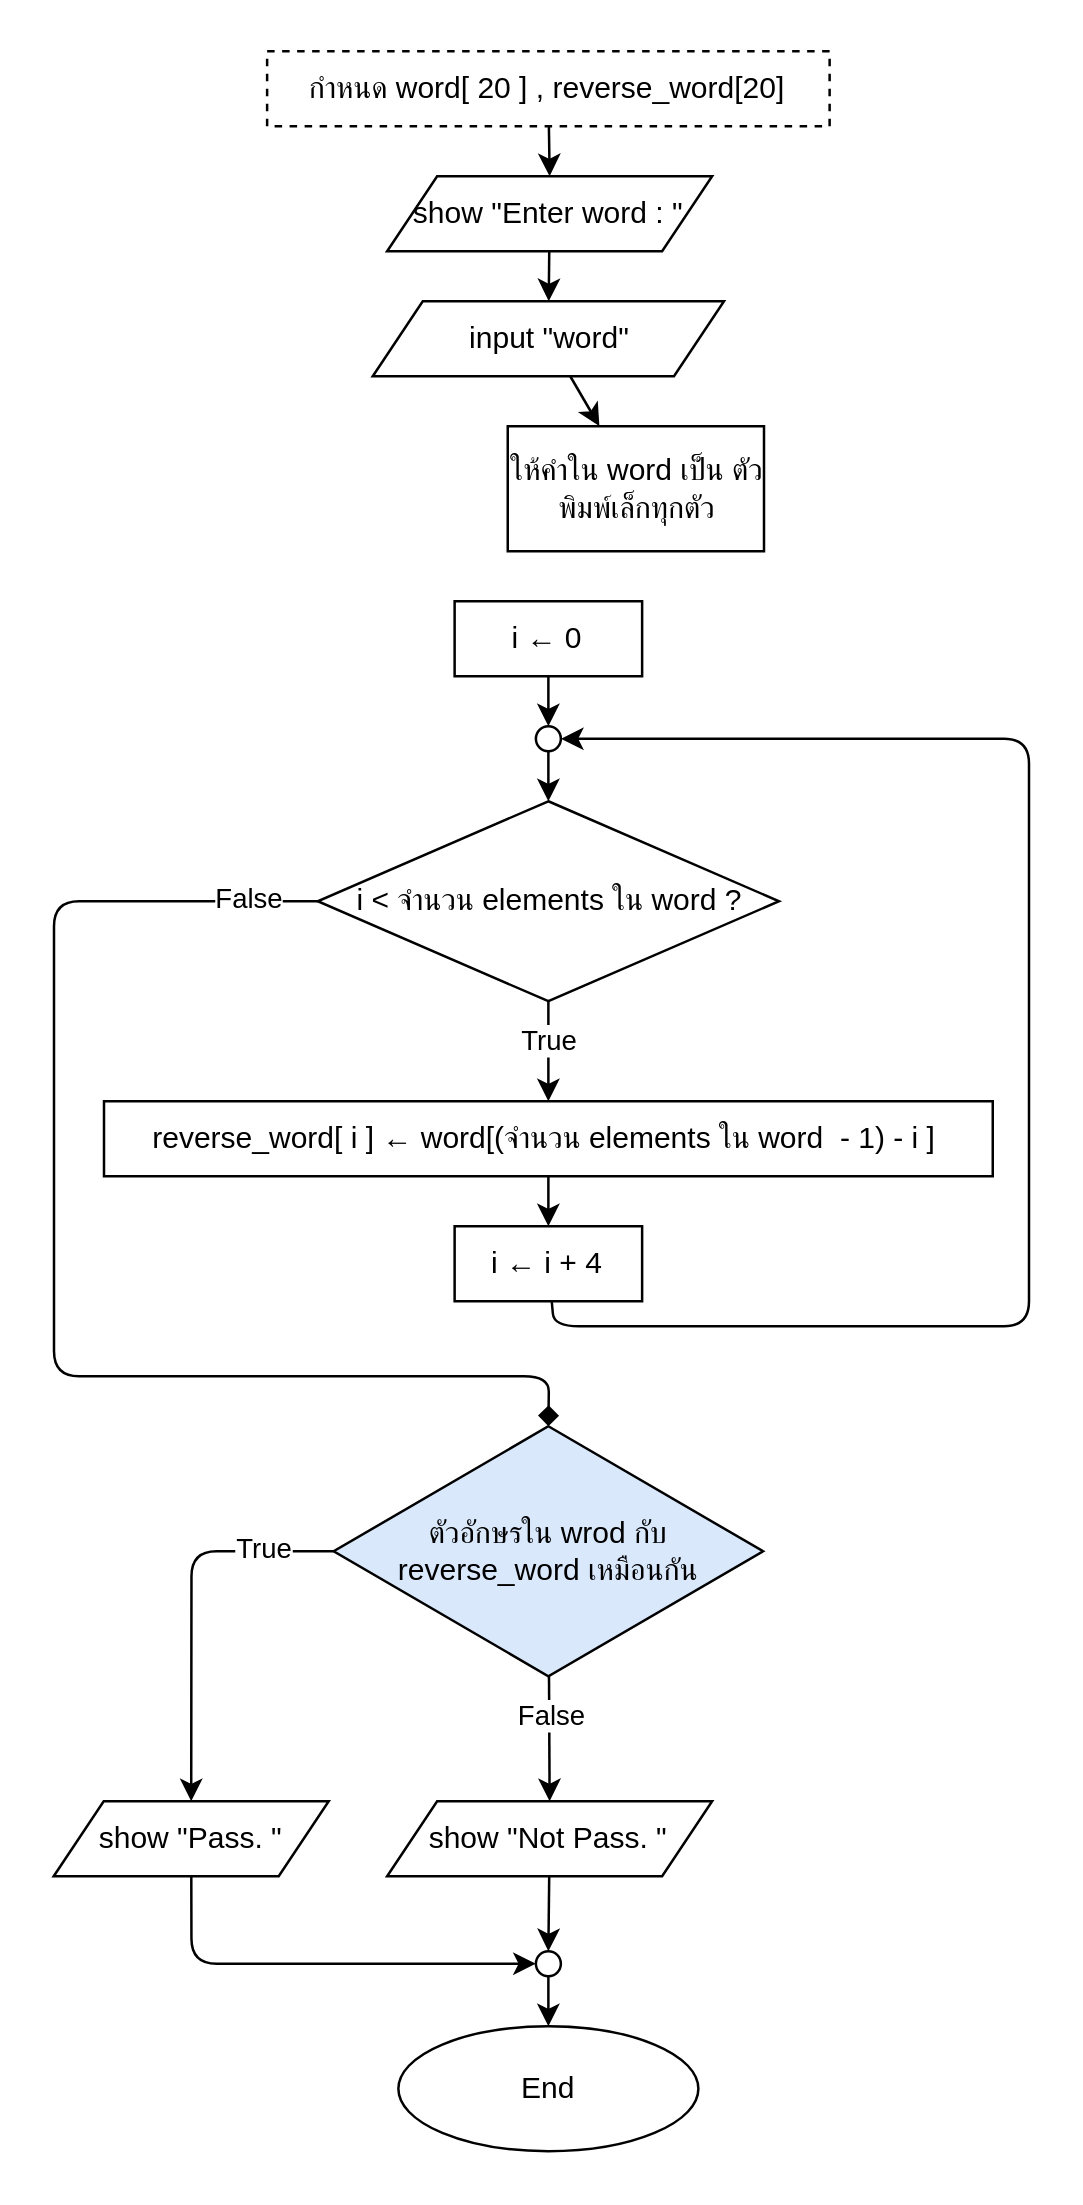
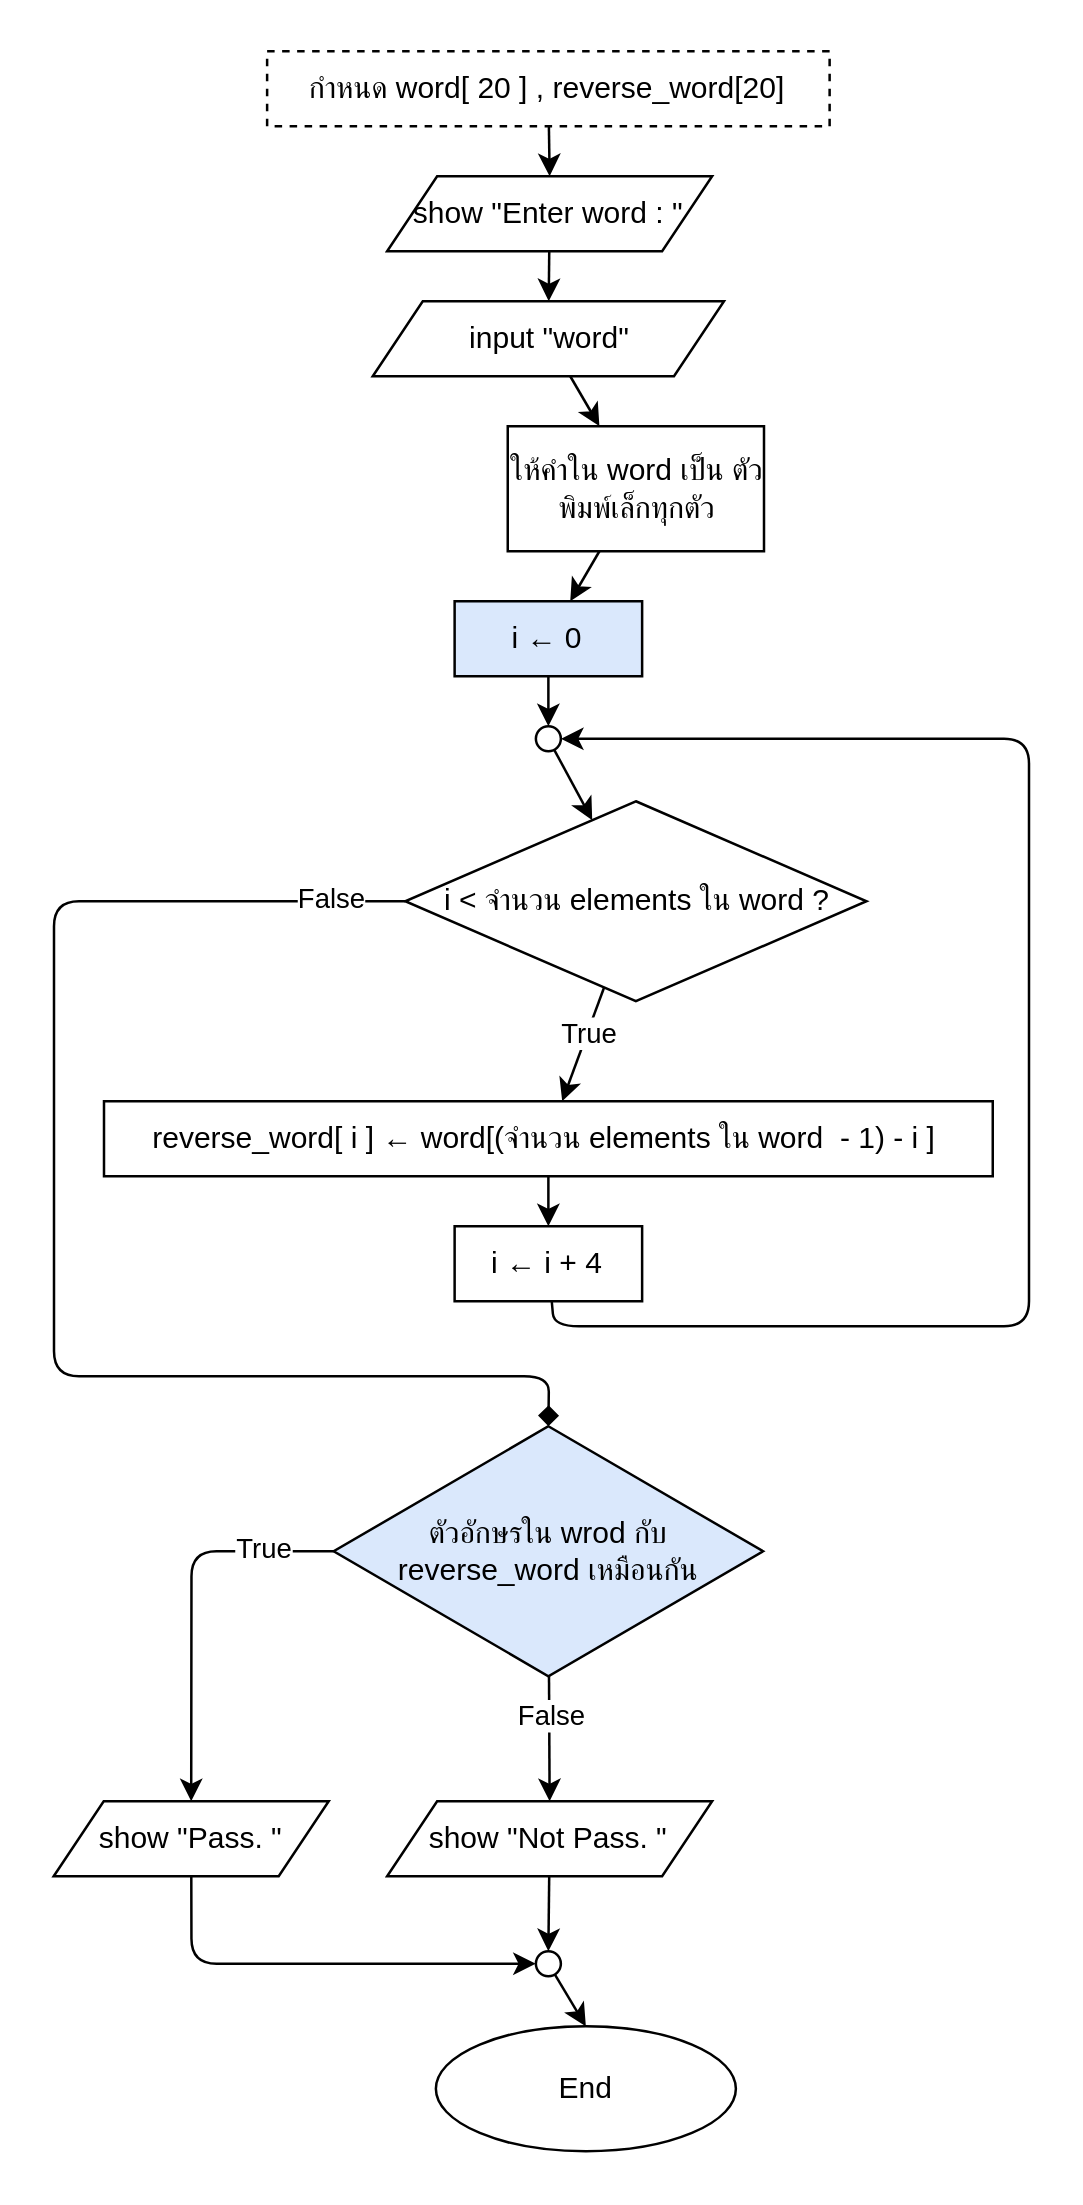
edge "ให้คำใน word เป็น ตัวพิมพ์เล็กทุกตัว" -> "i ← 0": added
node "i ← 0": fillcolor #ffffff -> #dae8fc
node "i < จำนวน elements ใน word ?": moved (548, 901) -> (636, 901)
node "End": moved (548, 2089) -> (586, 2089)
